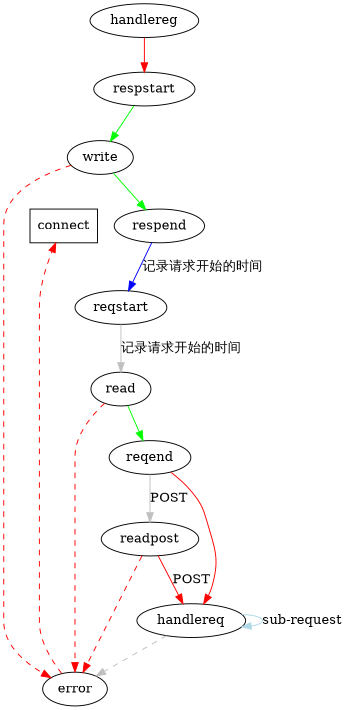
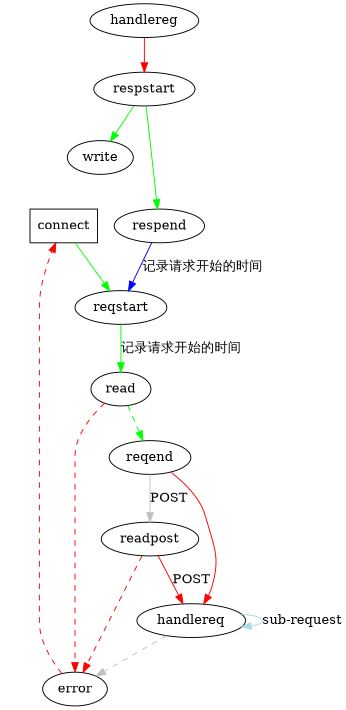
edge "write" -> "respend": now "respstart" -> "respend"
edge "connect" -> "reqstart": added
edge "reqstart" -> "read": color grey -> green
edge "write" -> "error": removed
edge "read" -> "reqend": style solid -> dashed
